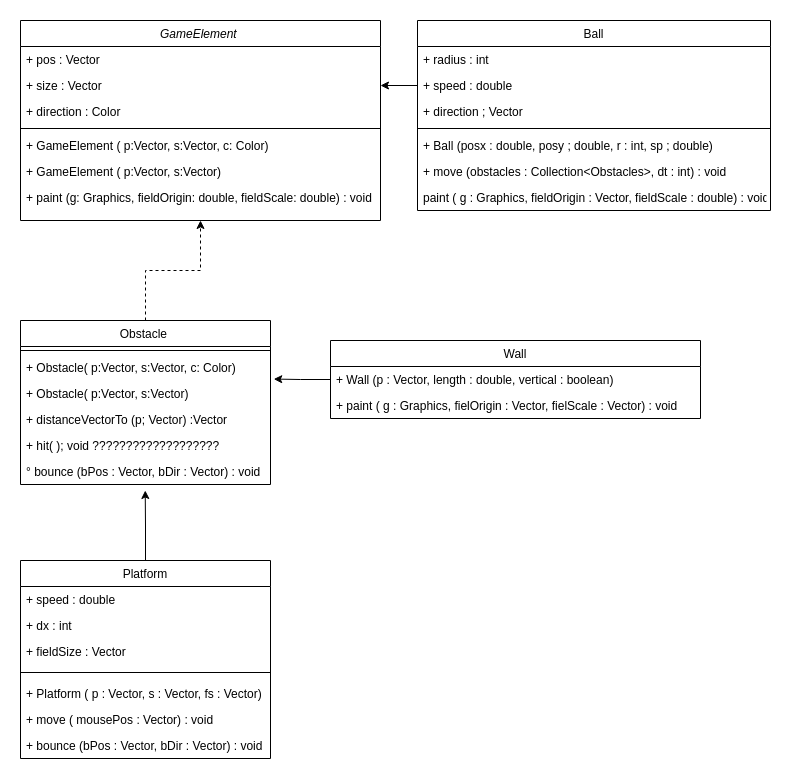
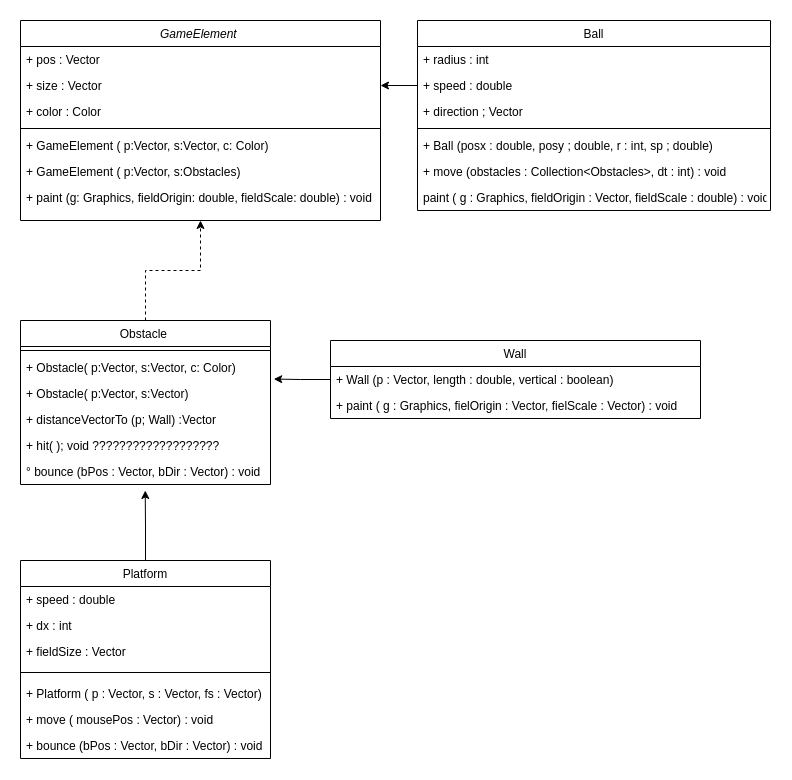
node "+ direction : Color": label "+ direction : Color" -> "+ color : Color"
node "+ GameElement ( p:Vector, s:Vector)": label "+ GameElement ( p:Vector, s:Vector)" -> "+ GameElement ( p:Vector, s:Obstacles)"
node "+ distanceVectorTo (p; Vector) :Vector": label "+ distanceVectorTo (p; Vector) :Vector" -> "+ distanceVectorTo (p; Wall) :Vector"
